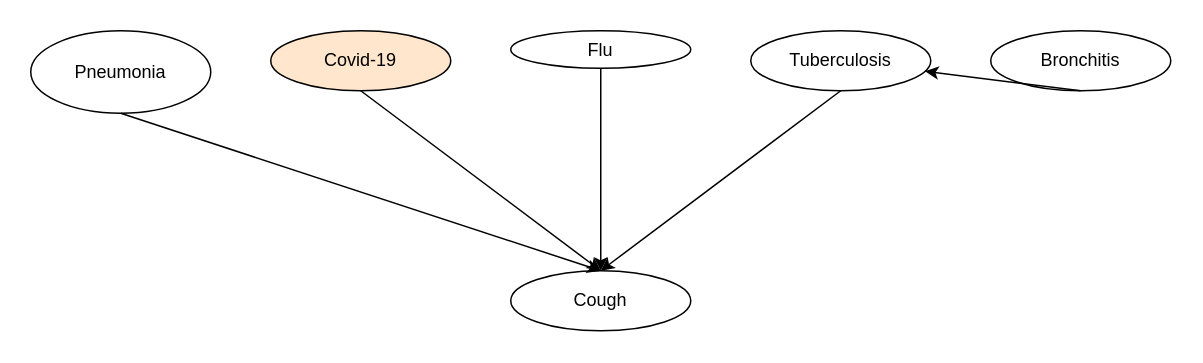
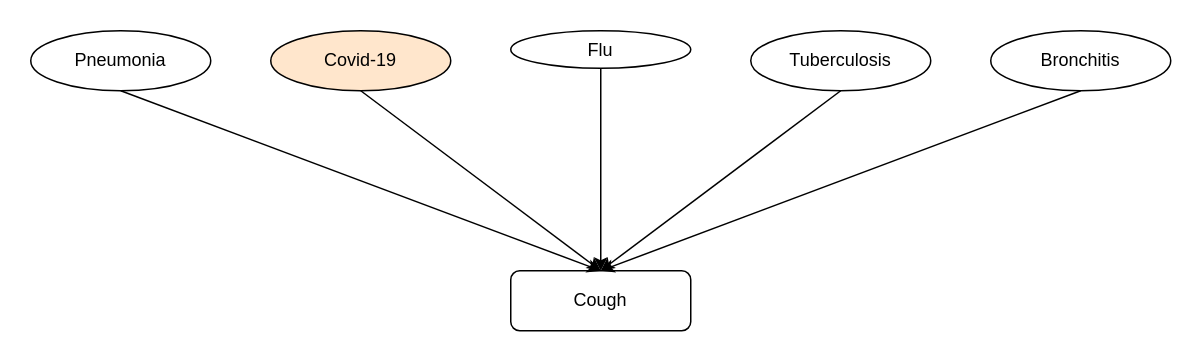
node "Pneumonia": size 180x83 -> 180x60
edge "Bronchitis" -> "Tuberculosis": now "Bronchitis" -> "Cough"
node "Cough": shape ellipse -> rounded rectangle
